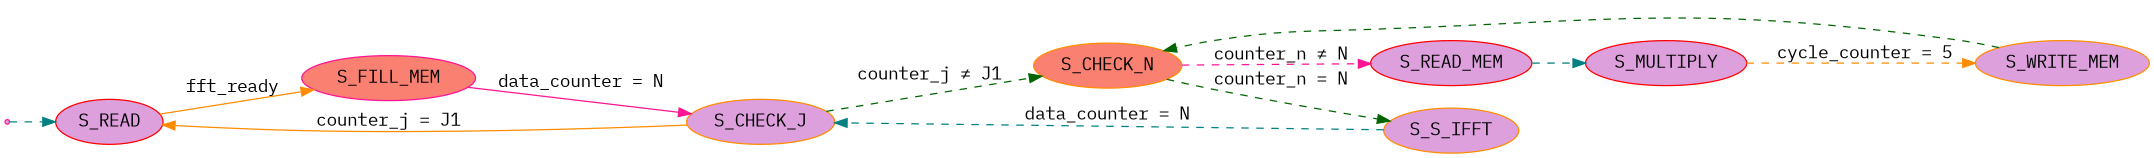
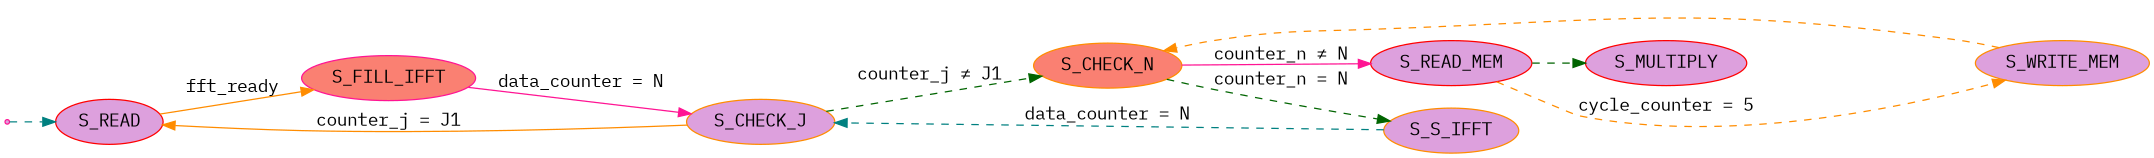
edge "S_WRITE_MEM" -> "S_CHECK_N": color darkgreen -> darkorange
edge "S_READ_MEM" -> "S_MULTIPLY": color teal -> darkgreen
edge "S_MULTIPLY" -> "S_WRITE_MEM": now "S_READ_MEM" -> "S_WRITE_MEM"
edge "S_CHECK_N" -> "S_READ_MEM": style dashed -> solid
node "S_FILL_MEM": label "S_FILL_MEM" -> "S_FILL_IFFT"
